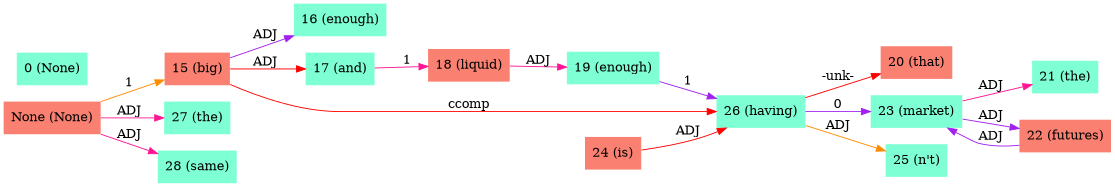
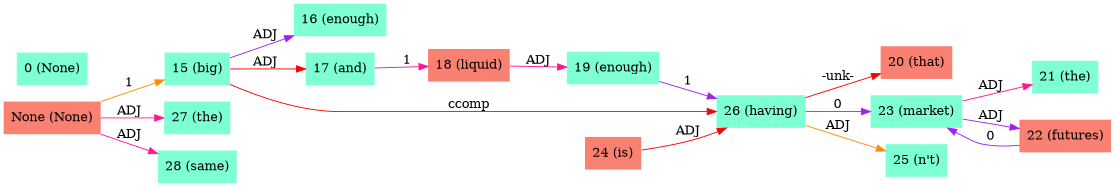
node "15 (big)": fillcolor salmon -> aquamarine
edge "22 (futures)" -> "23 (market)": label "ADJ" -> "0"
